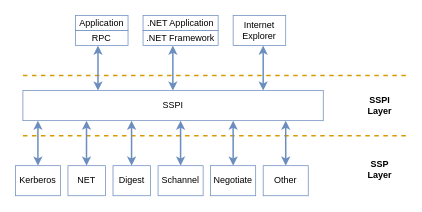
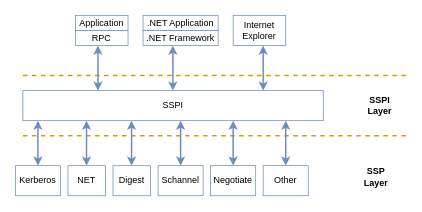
node "SSP Layer": moved (379, 169) -> (375, 177)
